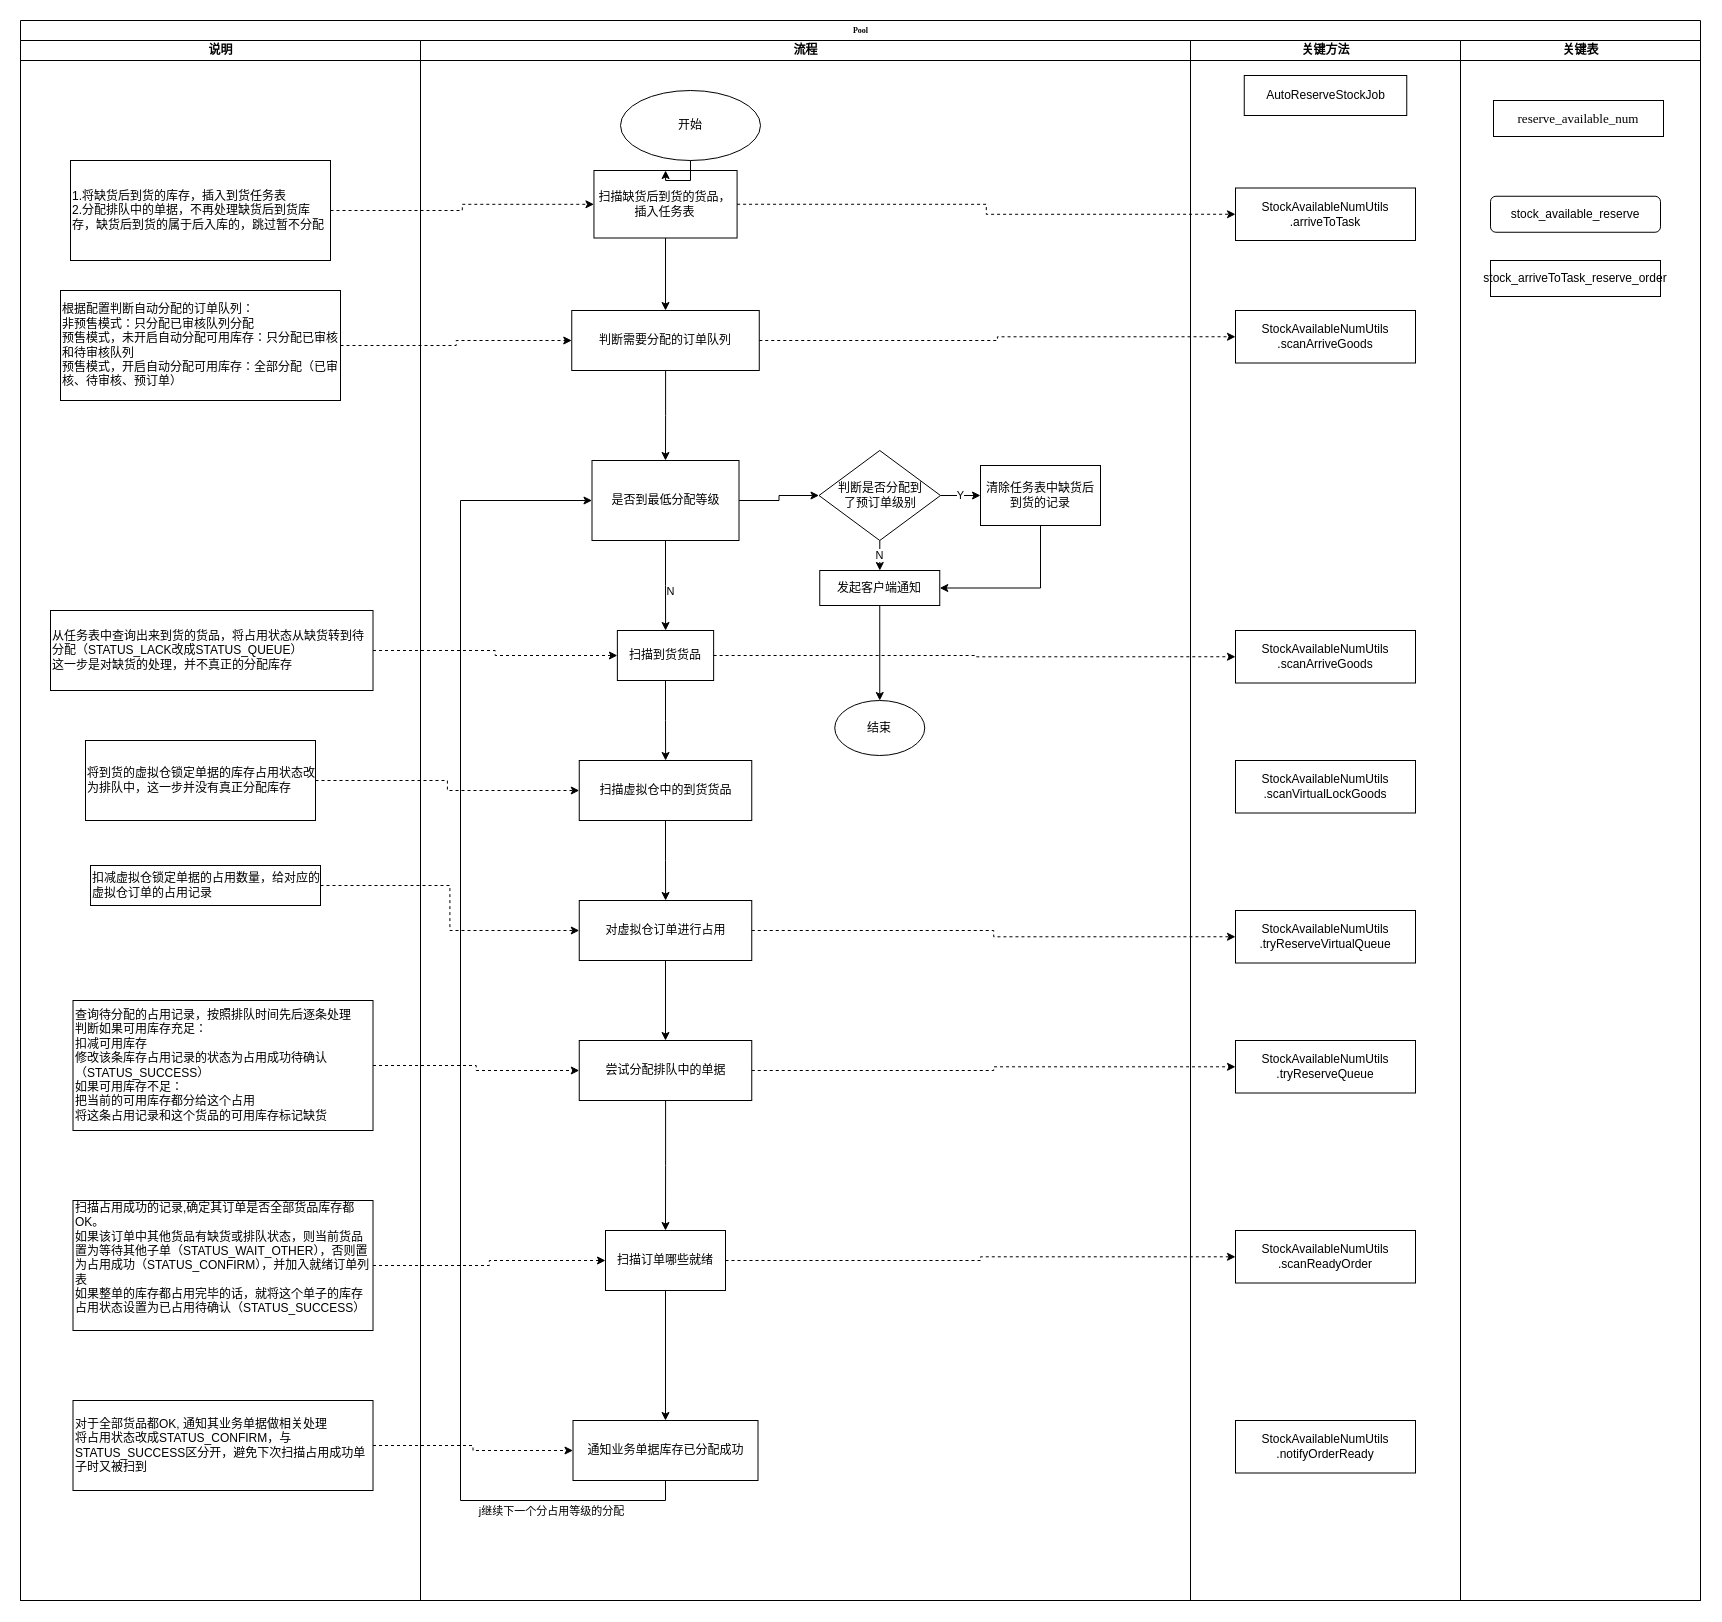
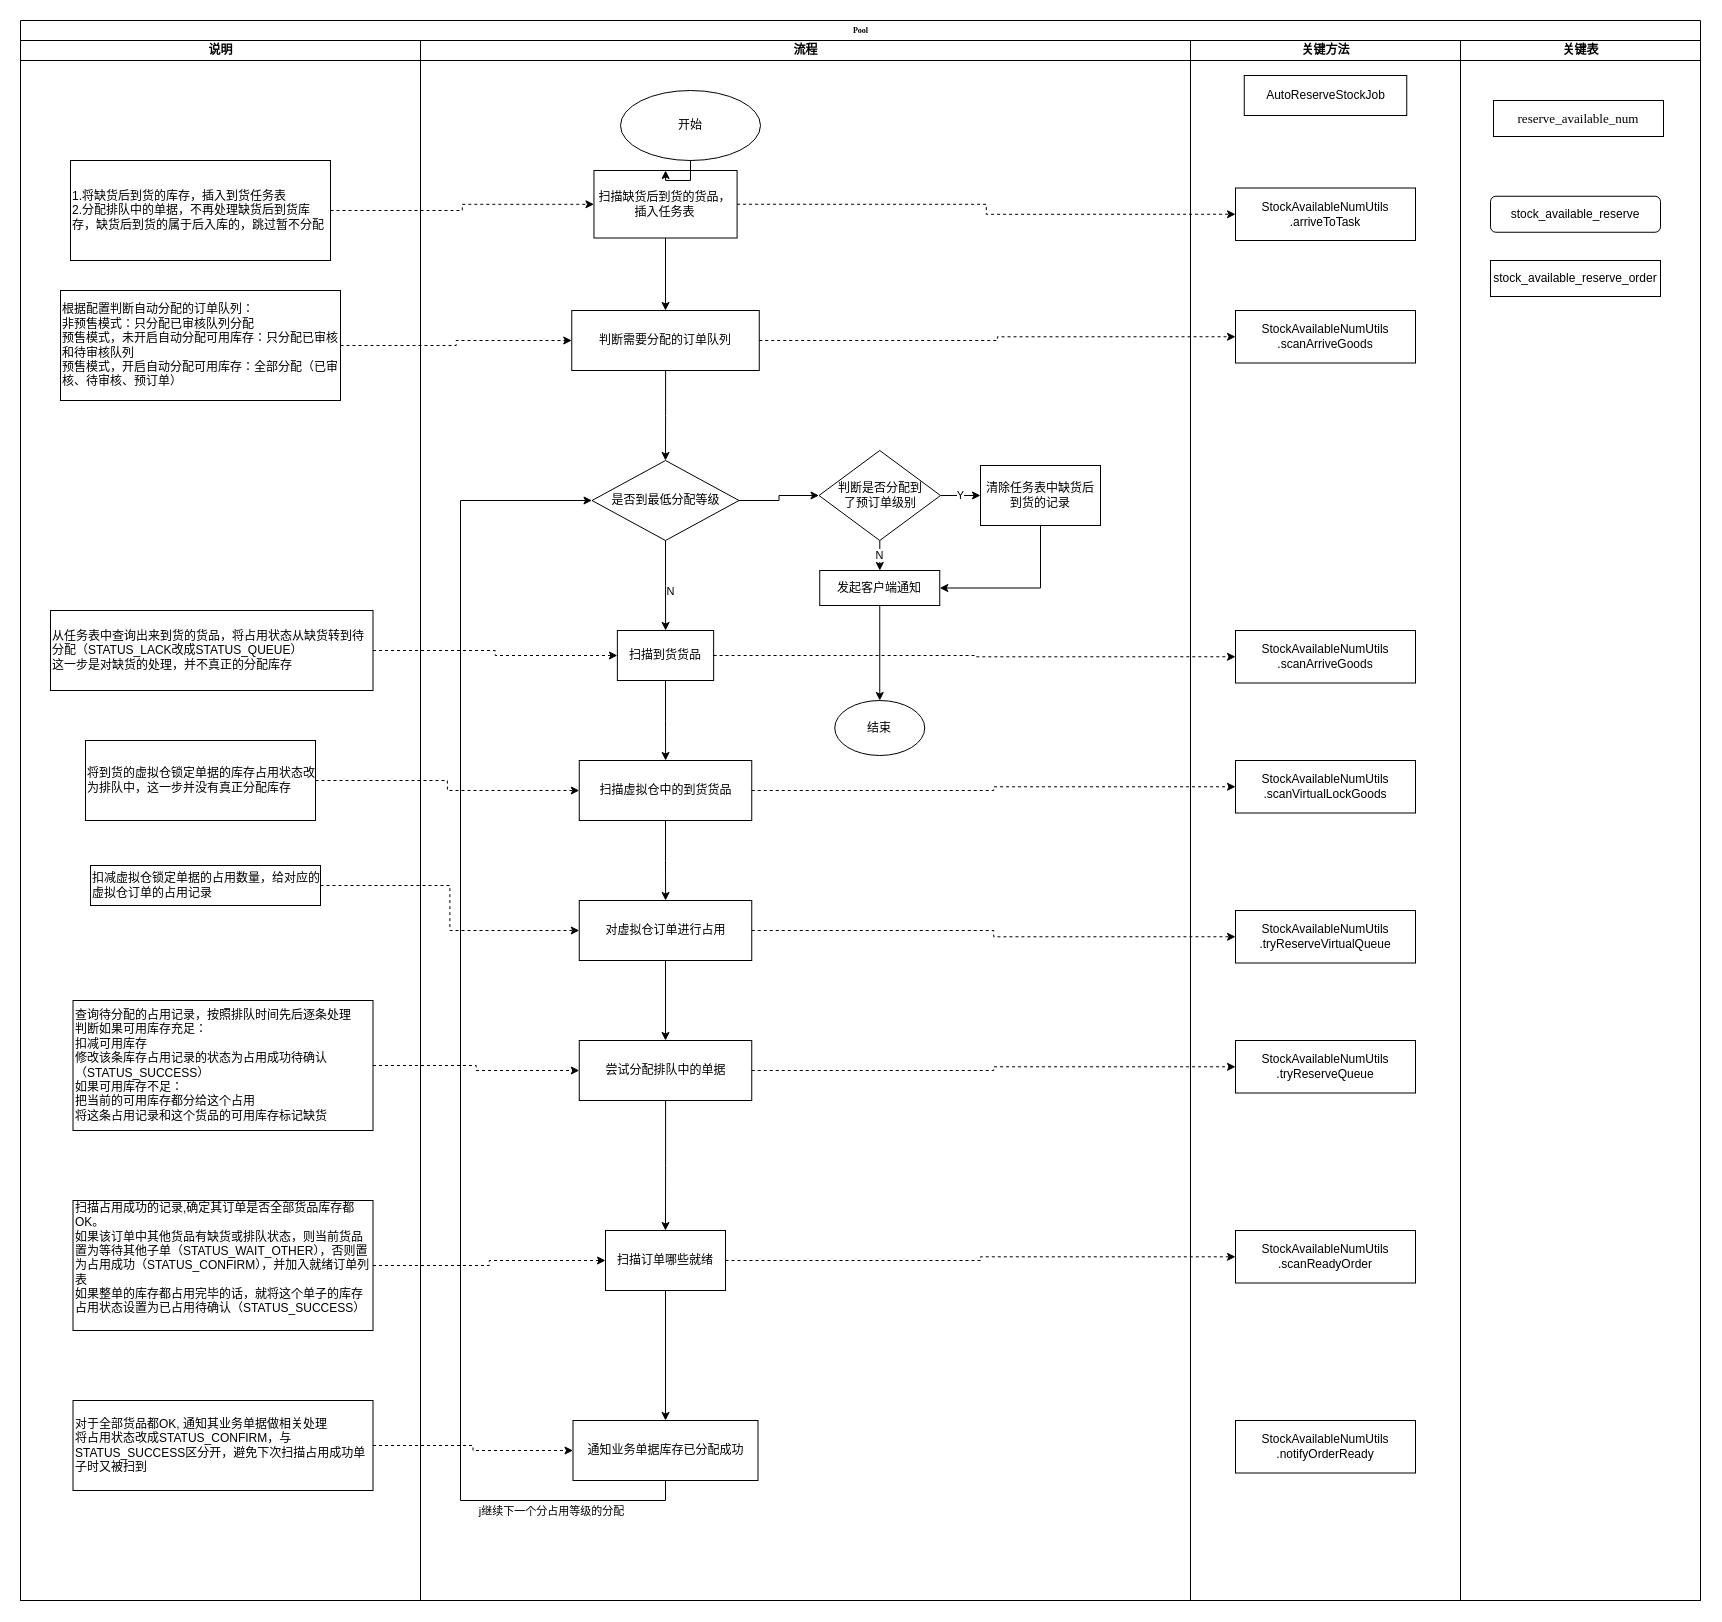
node "stock_arriveToTask_reserve_order": label "stock_arriveToTask_reserve_order" -> "stock_available_reserve_order"
node "是否到最低分配等级": shape rectangle -> diamond
edge "扫描虚拟仓中的到货货品" -> "StockAvailableNumUtils .scanVirtualLockGoods": added
